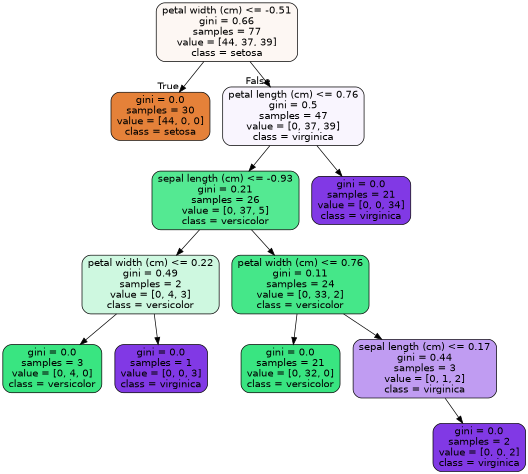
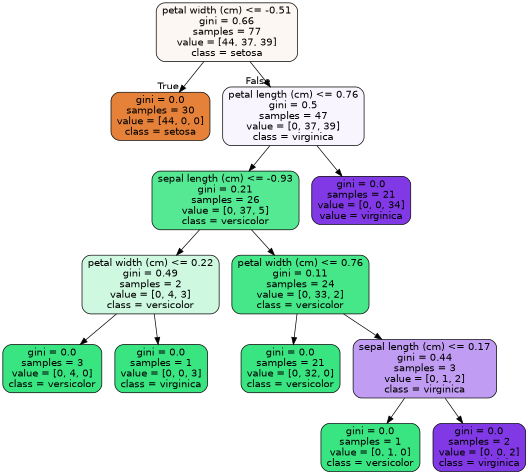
node "gini = 0.0 samples = 21 value = [0, 0, 34] class = virginica": label "gini = 0.0 samples = 21 value = [0, 0, 34] class = virginica" -> "gini = 0.0 samples = 21 value = [0, 0, 34] value = virginica"
node "gini = 0.0 samples = 1 value = [0, 0, 3] class = virginica": fillcolor #8139e5 -> #39e581
node "gini = 0.0 samples = 1 value = [0, 1, 0] class = versicolor": added
